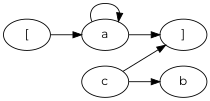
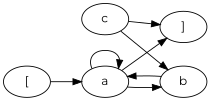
edge "b" -> "a": added
edge "a" -> "b": added
